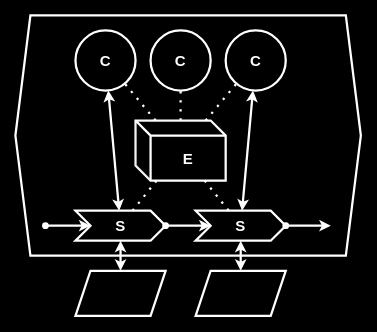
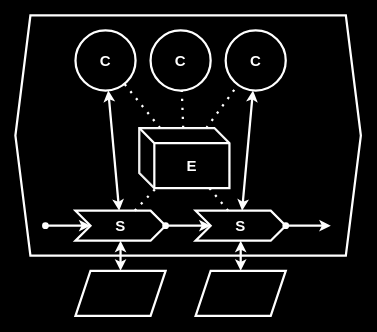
node "E": moved (180, 150) -> (184, 158)
